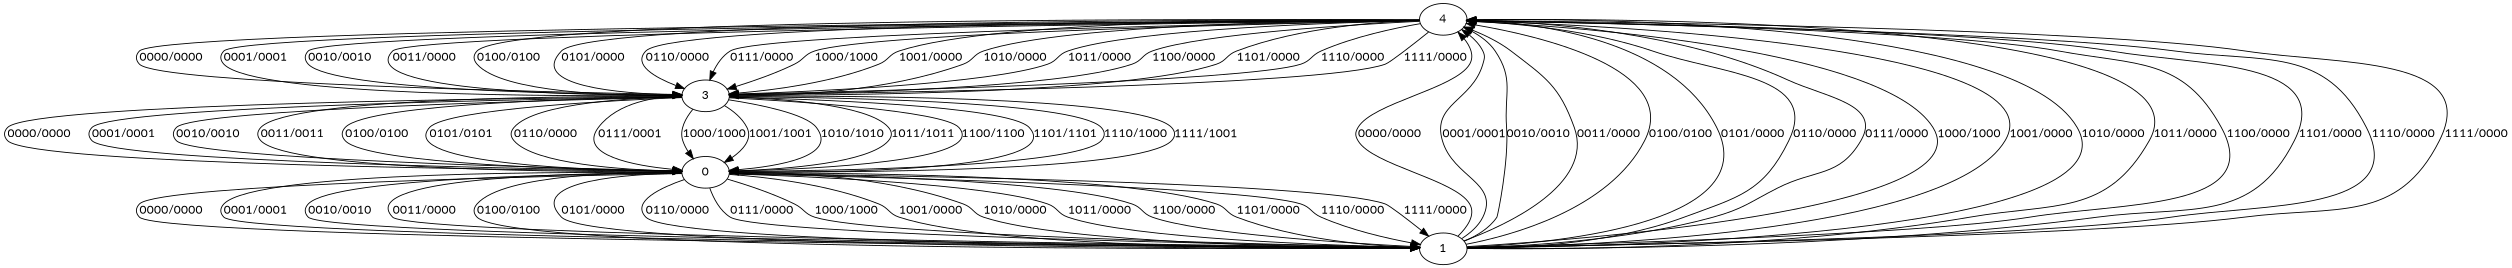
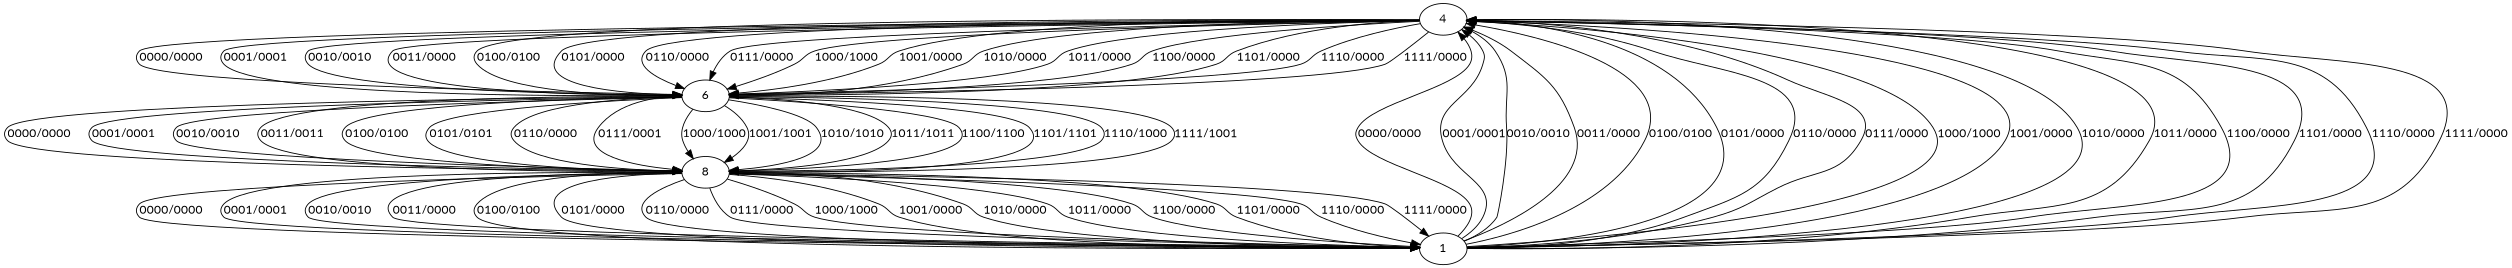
node "3": label "3" -> "6"
node "0": label "0" -> "8"
